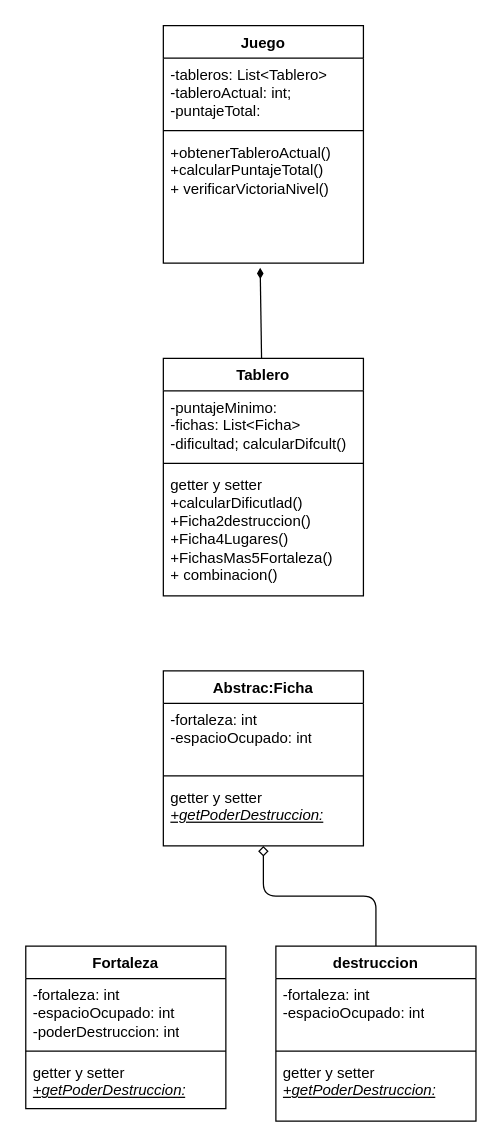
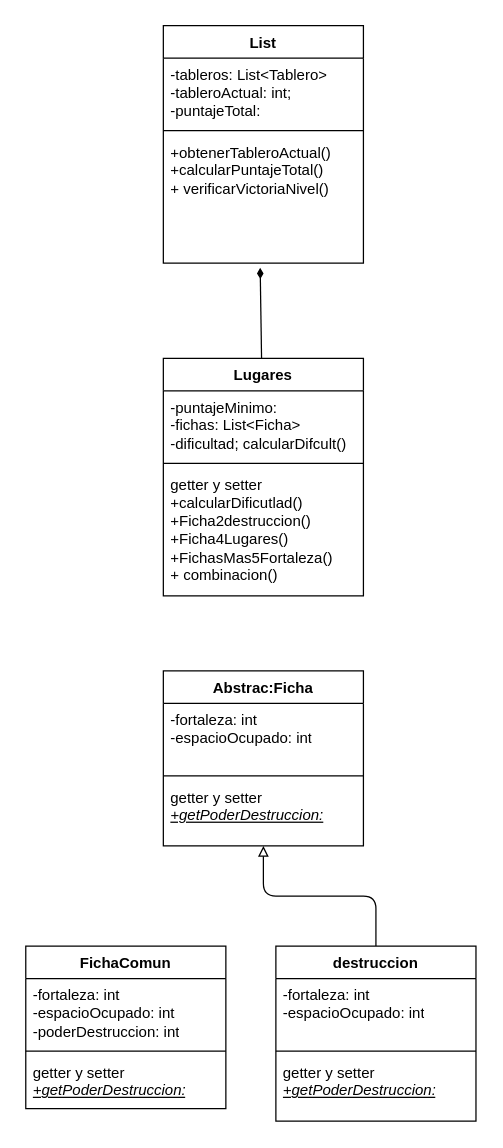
node "Juego": label "Juego" -> "List"
node "Tablero": label "Tablero" -> "Lugares"
edge "destruccion" -> "Abstrac:Ficha": arrowhead diamond -> block
node "Fortaleza": label "Fortaleza" -> "FichaComun"
